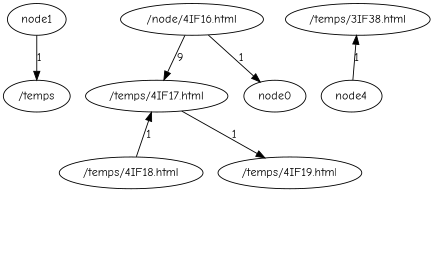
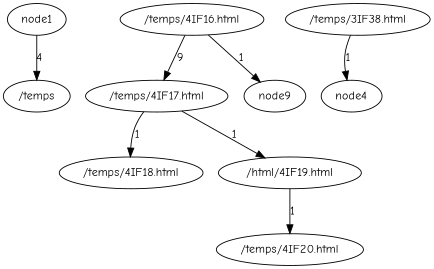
node "/node/4IF16.html": label "/node/4IF16.html" -> "/temps/4IF16.html"
edge "node1" -> "/temps": label "1" -> "4"
edge "node4" -> "/temps/3IF38.html": reversed
node "node0": label "node0" -> "node9"
edge "/temps/4IF18.html" -> "/temps/4IF17.html": reversed
node "/temps/4IF19.html": label "/temps/4IF19.html" -> "/html/4IF19.html"
node "/temps/4IF20.html": added
